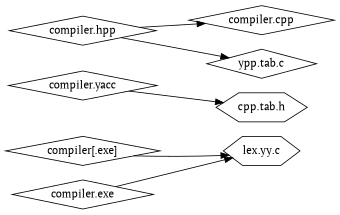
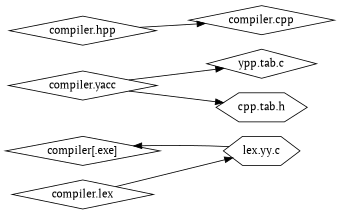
edge "compiler.hpp" -> "ypp.tab.c": now "compiler.yacc" -> "ypp.tab.c"
edge "compiler[.exe]" -> "lex.yy.c": reversed
node "compiler.exe": label "compiler.exe" -> "compiler.lex"
